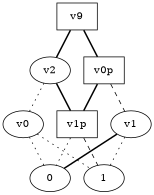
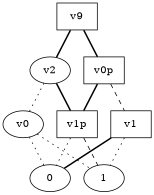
node "v1": shape ellipse -> box
